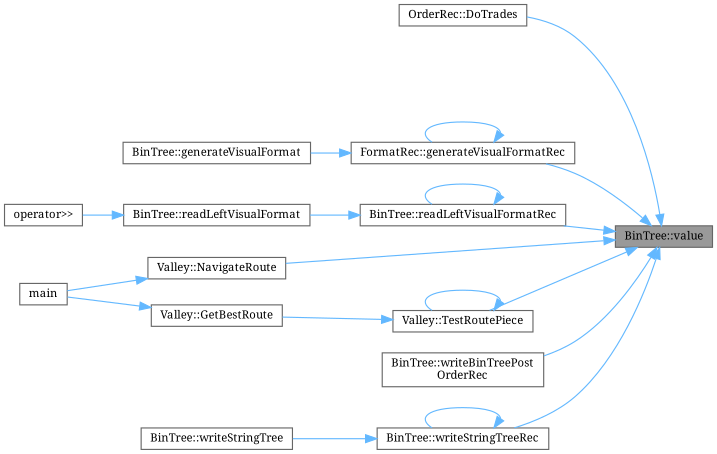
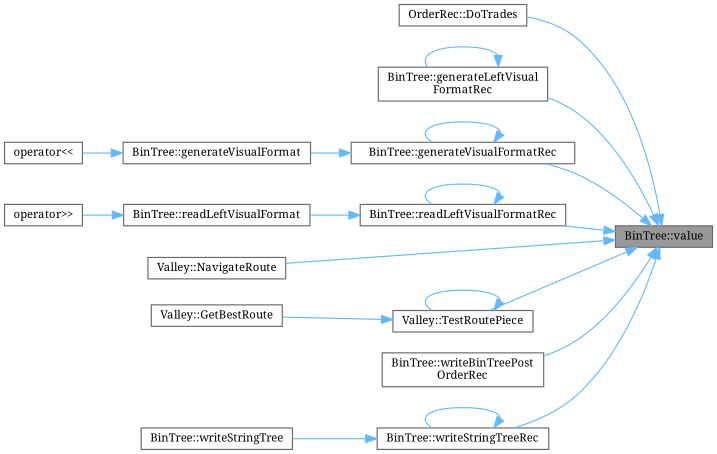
node "BinTree::generateLeftVisual FormatRec": added
node "operator<<": added
node "FormatRec::generateVisualFormatRec": label "FormatRec::generateVisualFormatRec" -> "BinTree::generateVisualFormatRec"
node "main": removed
